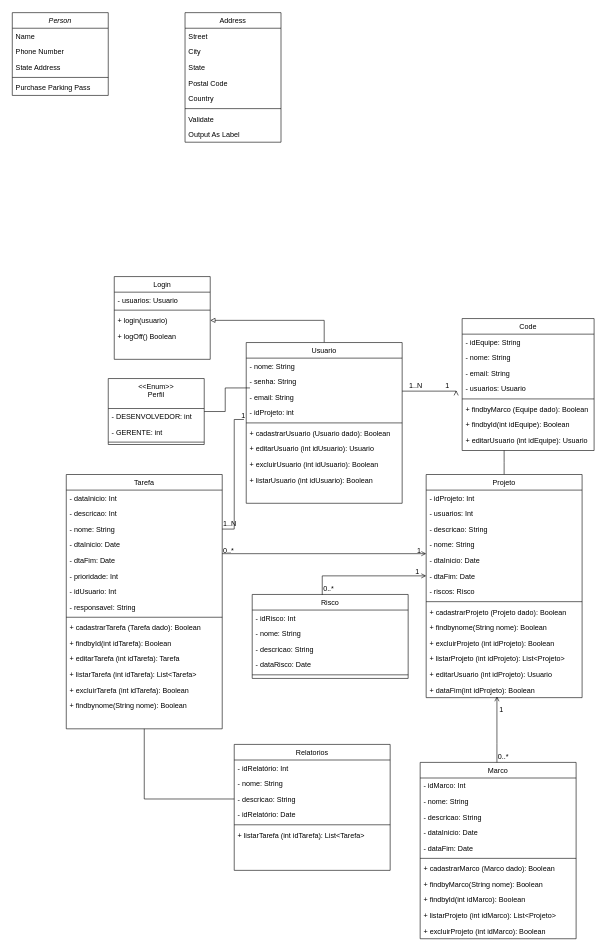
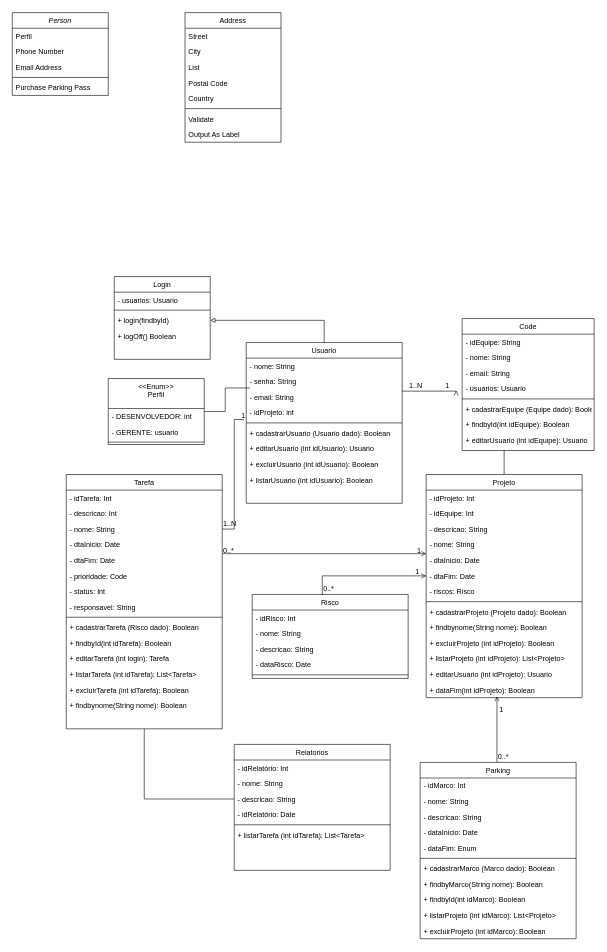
node "Name": label "Name" -> "Perfil"
node "State Address": label "State Address" -> "Email Address"
node "State": label "State" -> "List"
node "+ login(usuario)": label "+ login(usuario)" -> "+ login(findbyId)"
node "+ findbyMarco (Equipe dado): Boolean": label "+ findbyMarco (Equipe dado): Boolean" -> "+ cadastrarEquipe (Equipe dado): Boolean"
node "- GERENTE: int": label "- GERENTE: int" -> "- GERENTE: usuario"
node "- dataInicio: Int": label "- dataInicio: Int" -> "- idTarefa: Int"
node "- usuarios: Int": label "- usuarios: Int" -> "- idEquipe: Int"
node "- prioridade: Int": label "- prioridade: Int" -> "- prioridade: Code"
node "- idUsuario: Int": label "- idUsuario: Int" -> "- status: Int"
node "+ cadastrarTarefa (Tarefa dado): Boolean": label "+ cadastrarTarefa (Tarefa dado): Boolean" -> "+ cadastrarTarefa (Risco dado): Boolean"
node "+ editarTarefa (int idTarefa): Tarefa": label "+ editarTarefa (int idTarefa): Tarefa" -> "+ editarTarefa (int login): Tarefa"
node "Marco": label "Marco" -> "Parking"
node "- dataFim: Date": label "- dataFim: Date" -> "- dataFim: Enum"
